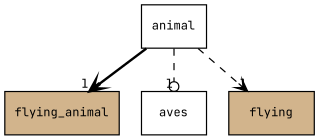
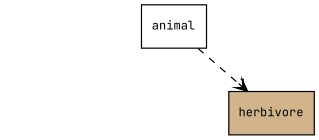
node "flying_animal": removed
node "aves": removed
node "flying": label "flying" -> "herbivore"
